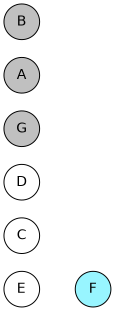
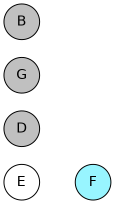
node "A": removed
node "D": fillcolor white -> gray
node "C": removed
